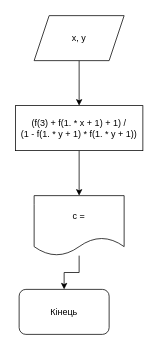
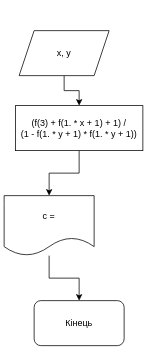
node "x, y": moved (79, 38) -> (64, 53)
node "c =": moved (79, 225) -> (49, 225)
node "Кінець": moved (64, 312) -> (79, 323)
